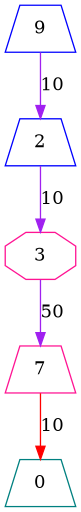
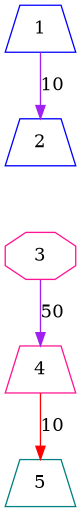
node "9": label "9" -> "1"
edge "2" -> "3": removed, label "10"
node "7": label "7" -> "4"
node "0": label "0" -> "5"
